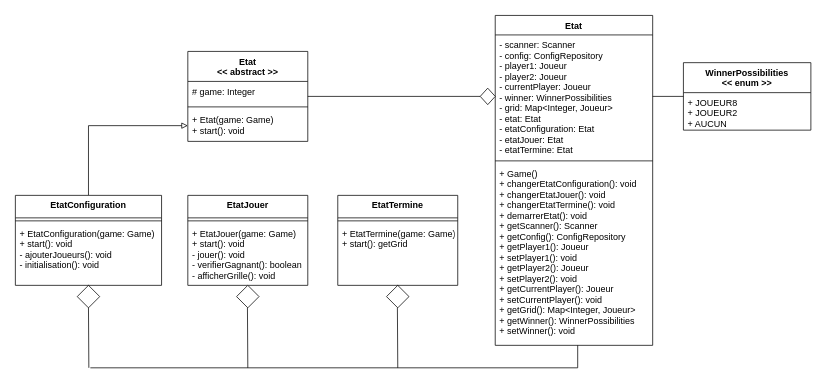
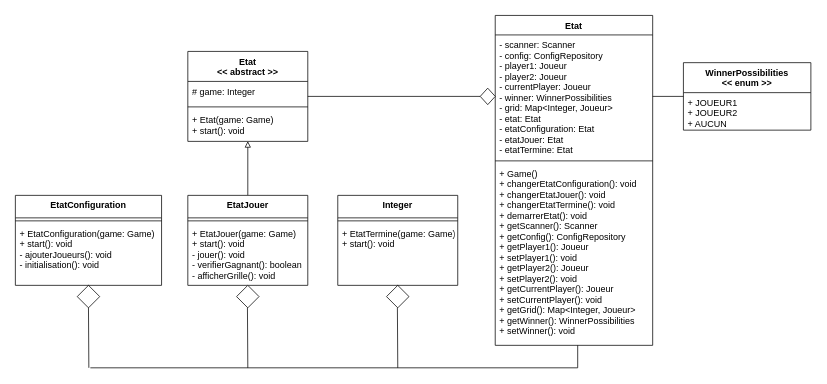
node "+ JOUEUR8 + JOUEUR2 + AUCUN": label "+ JOUEUR8 + JOUEUR2 + AUCUN" -> "+ JOUEUR1 + JOUEUR2 + AUCUN"
edge "EtatConfiguration" -> "+ Etat(game: Game) + start(): void": removed
edge "EtatJouer" -> "+ Etat(game: Game) + start(): void": added
node "EtatTermine": label "EtatTermine" -> "Integer"
node "+ EtatTermine(game: Game) + start(): getGrid": label "+ EtatTermine(game: Game) + start(): getGrid" -> "+ EtatTermine(game: Game) + start(): void"
